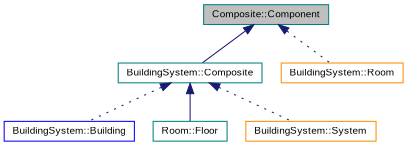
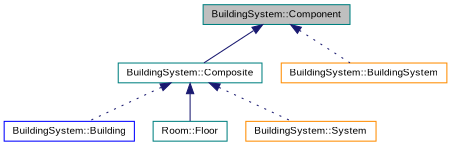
node "Composite::Component": label "Composite::Component" -> "BuildingSystem::Component"
node "BuildingSystem::Room": label "BuildingSystem::Room" -> "BuildingSystem::BuildingSystem"
